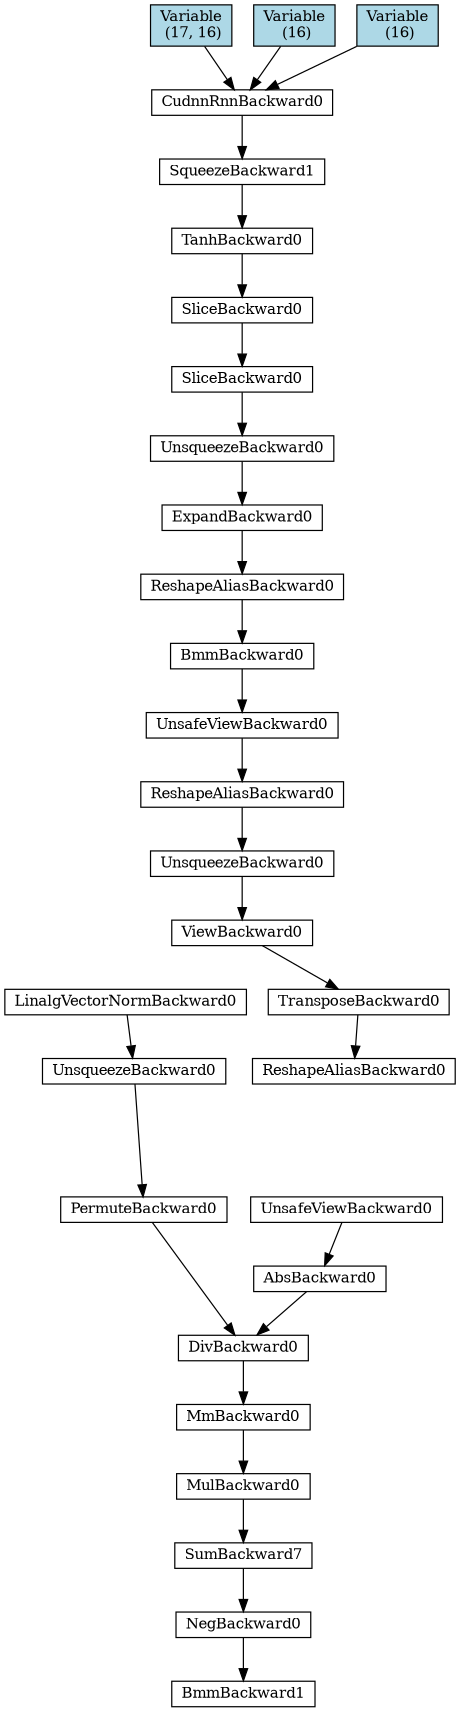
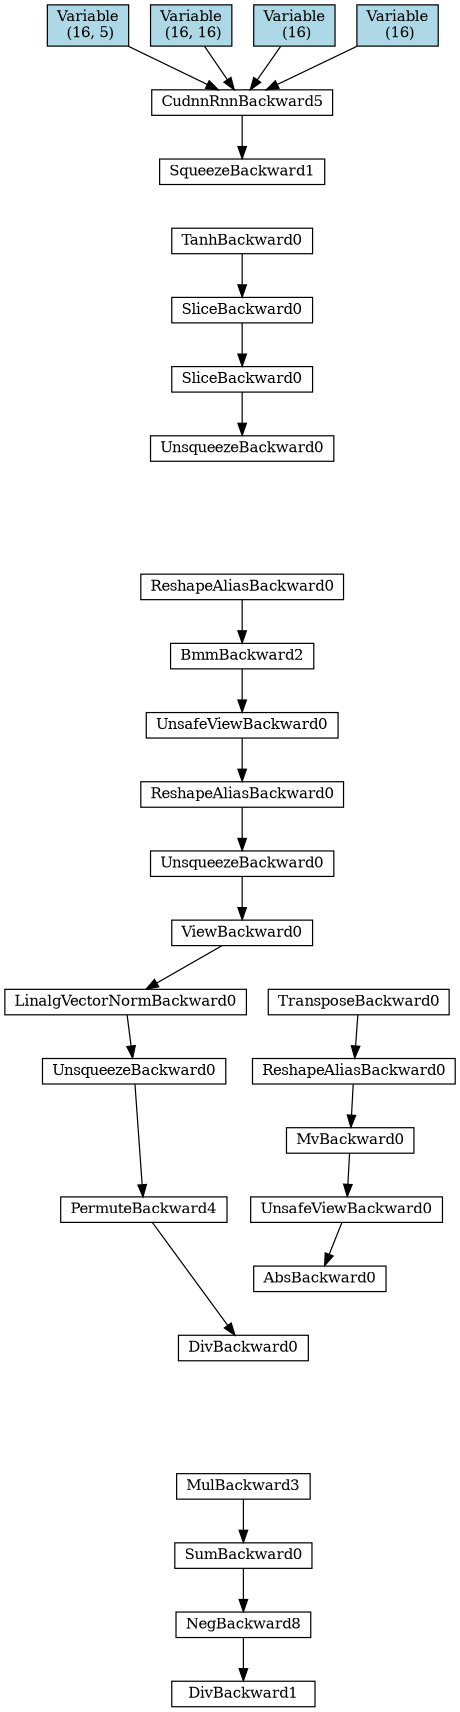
node "Variable (16, 5)": added
node "Variable (17, 16)": label "Variable (17, 16)" -> "Variable (16, 16)"
node "CudnnRnnBackward0": label "CudnnRnnBackward0" -> "CudnnRnnBackward5"
edge "SqueezeBackward1" -> "TanhBackward0": removed
node "ExpandBackward0": removed
node "BmmBackward0": label "BmmBackward0" -> "BmmBackward2"
edge "ViewBackward0" -> "TransposeBackward0": now "ViewBackward0" -> "LinalgVectorNormBackward0"
node "MvBackward0": added
node "PermuteBackward0": label "PermuteBackward0" -> "PermuteBackward4"
edge "AbsBackward0" -> "DivBackward0": removed
node "MmBackward0": removed
node "MulBackward0": label "MulBackward0" -> "MulBackward3"
node "SumBackward7": label "SumBackward7" -> "SumBackward0"
node "NegBackward0": label "NegBackward0" -> "NegBackward8"
node "BmmBackward1": label "BmmBackward1" -> "DivBackward1"
